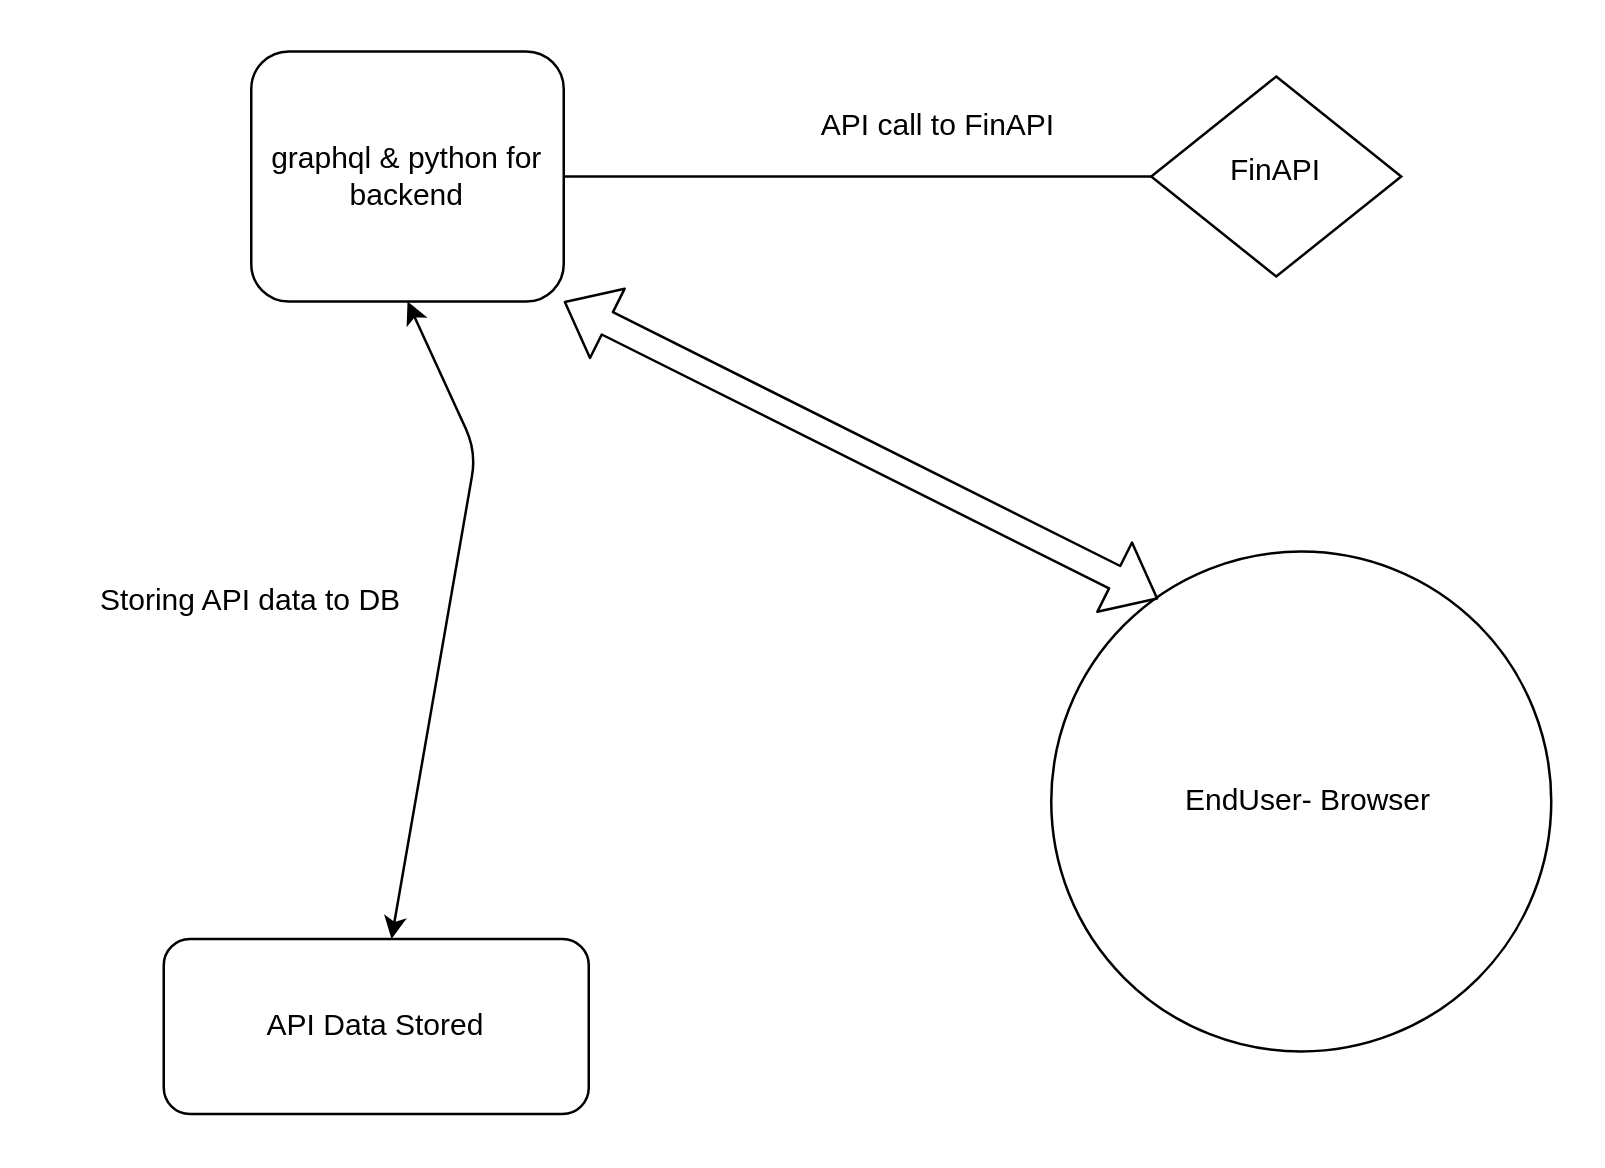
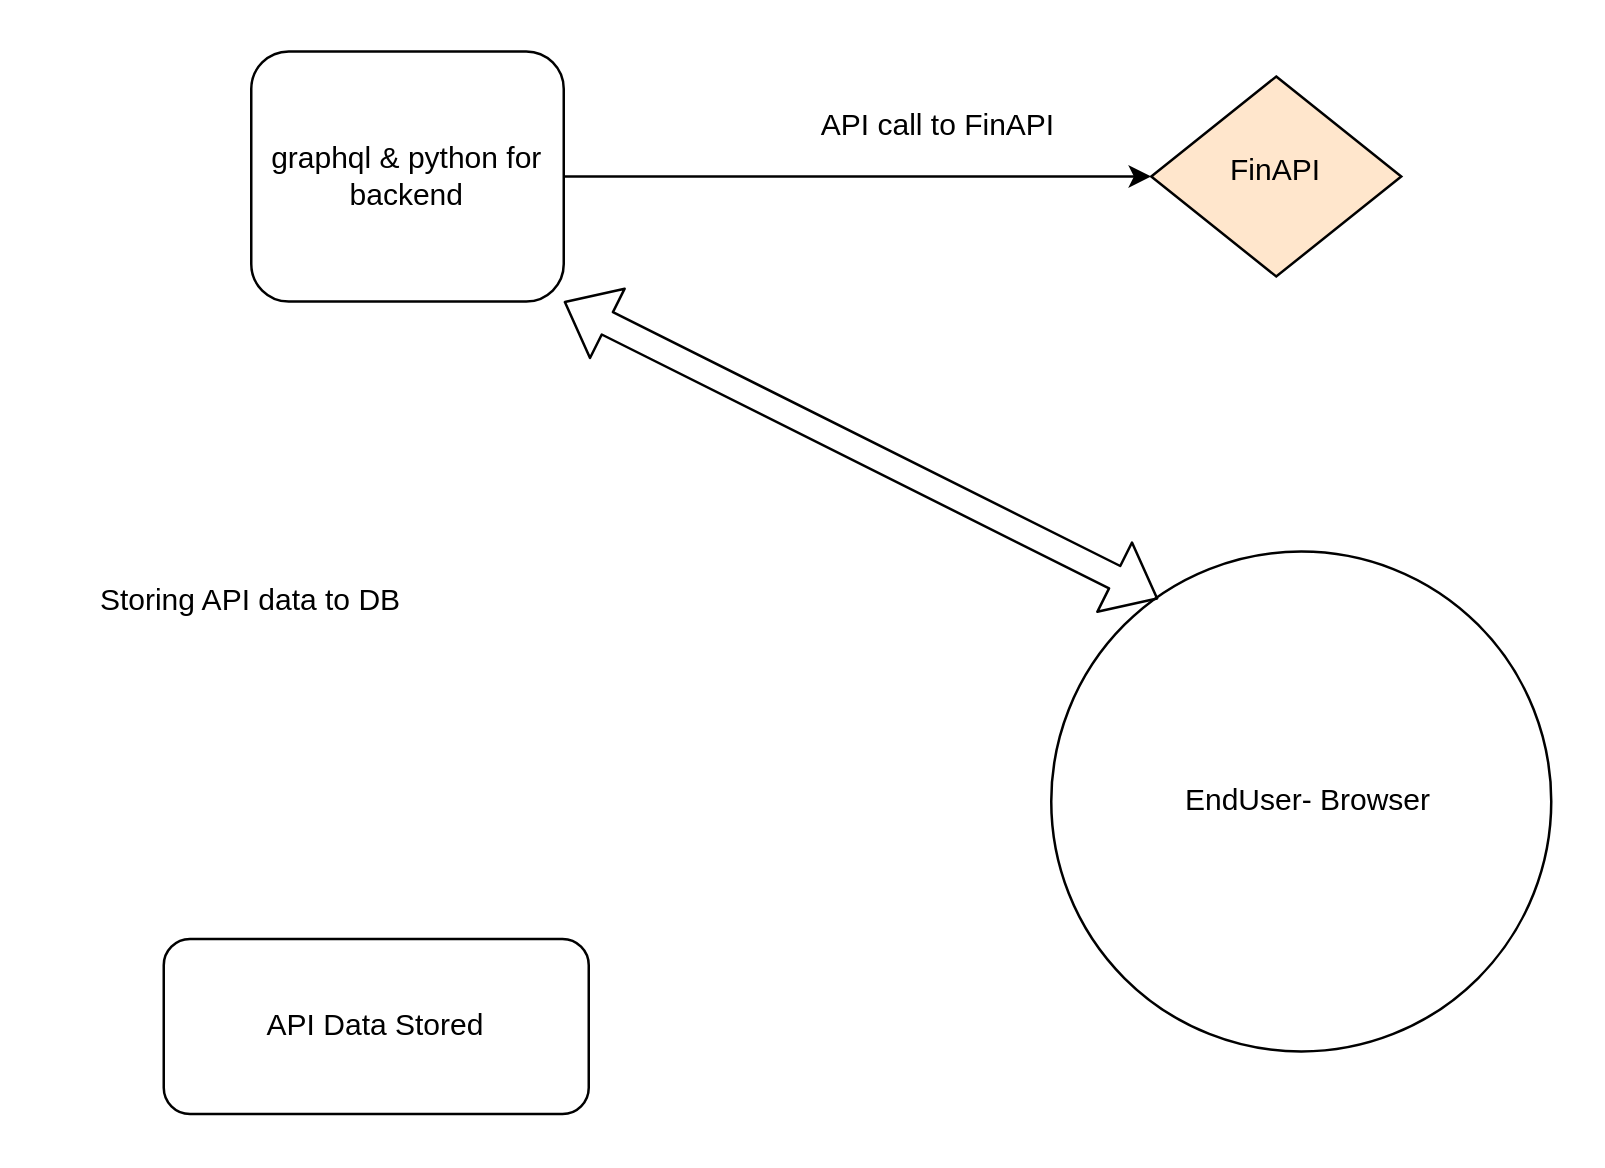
edge "graphql & python for backend" -- "FinAPI": arrowhead none -> classic
node "FinAPI": fillcolor #ffffff -> #ffe6cc
edge "graphql & python for backend" -- "API Data Stored": removed
